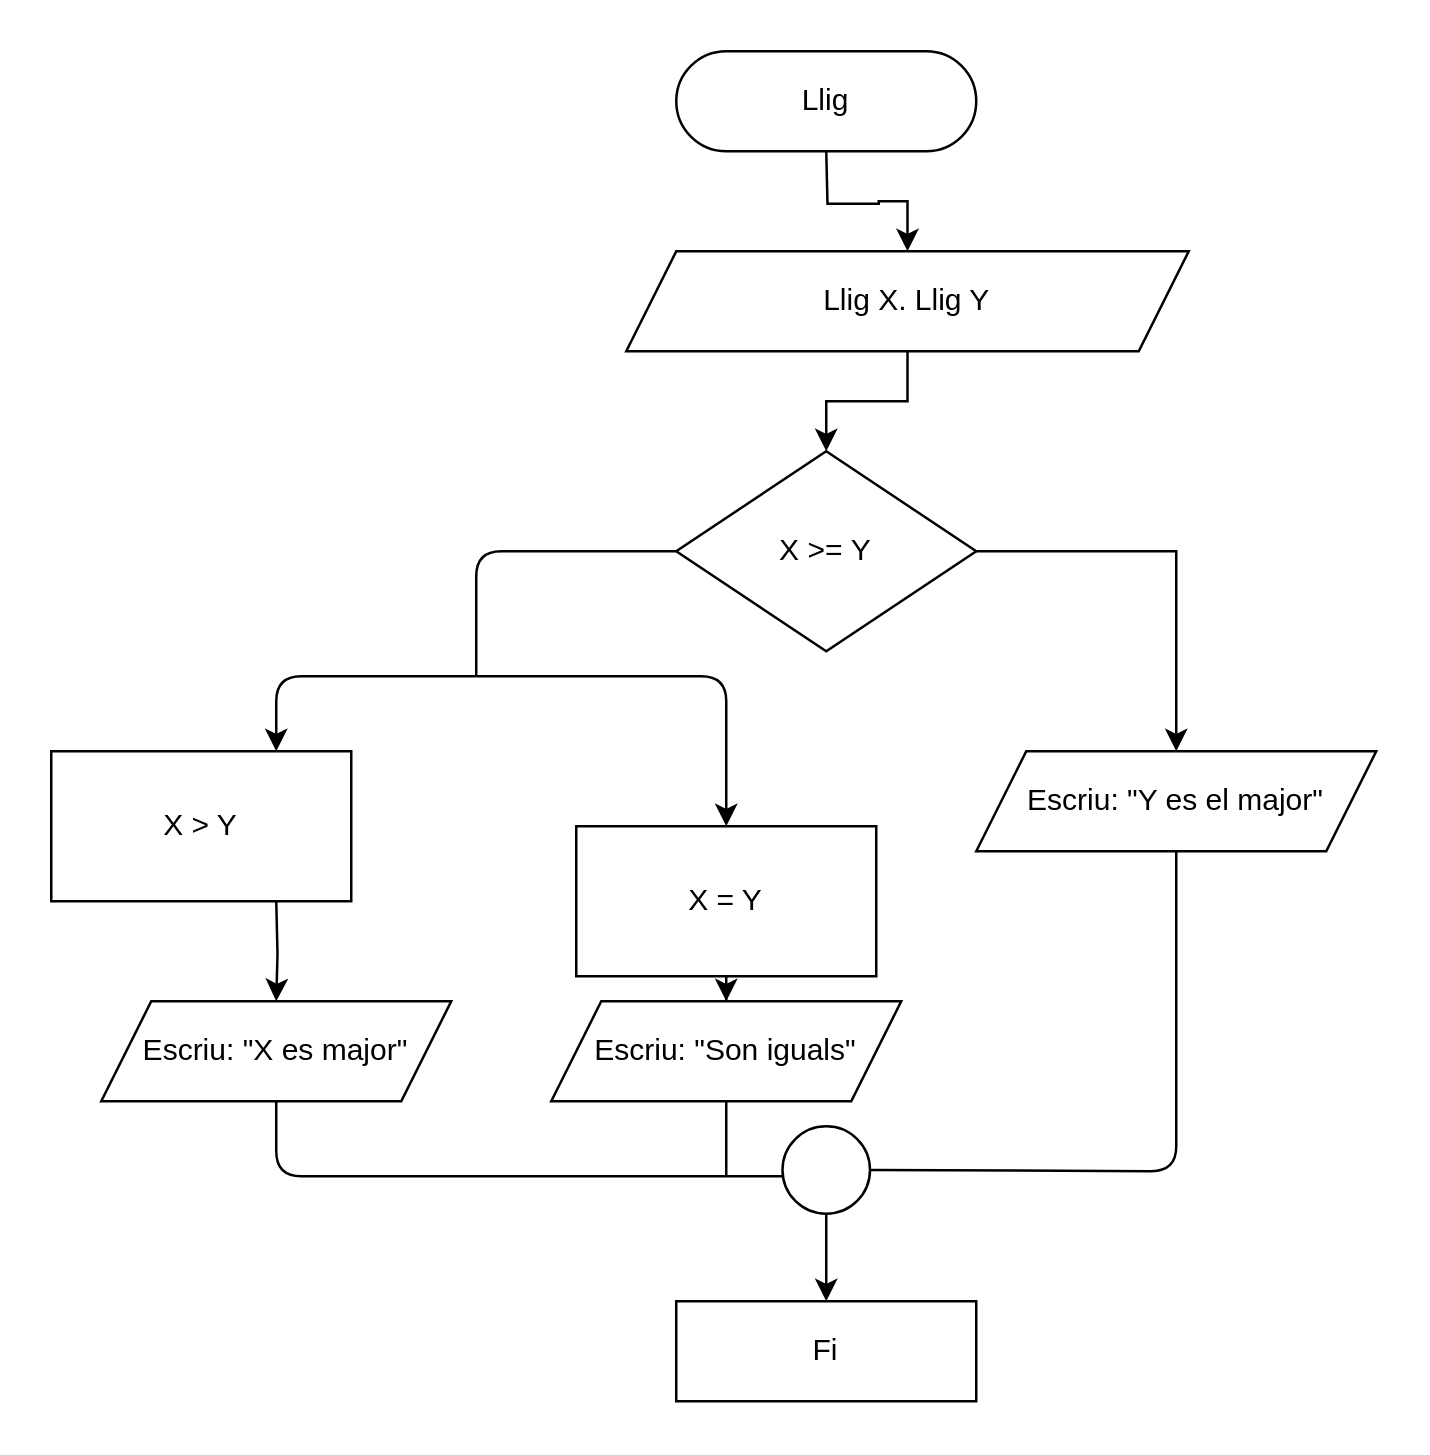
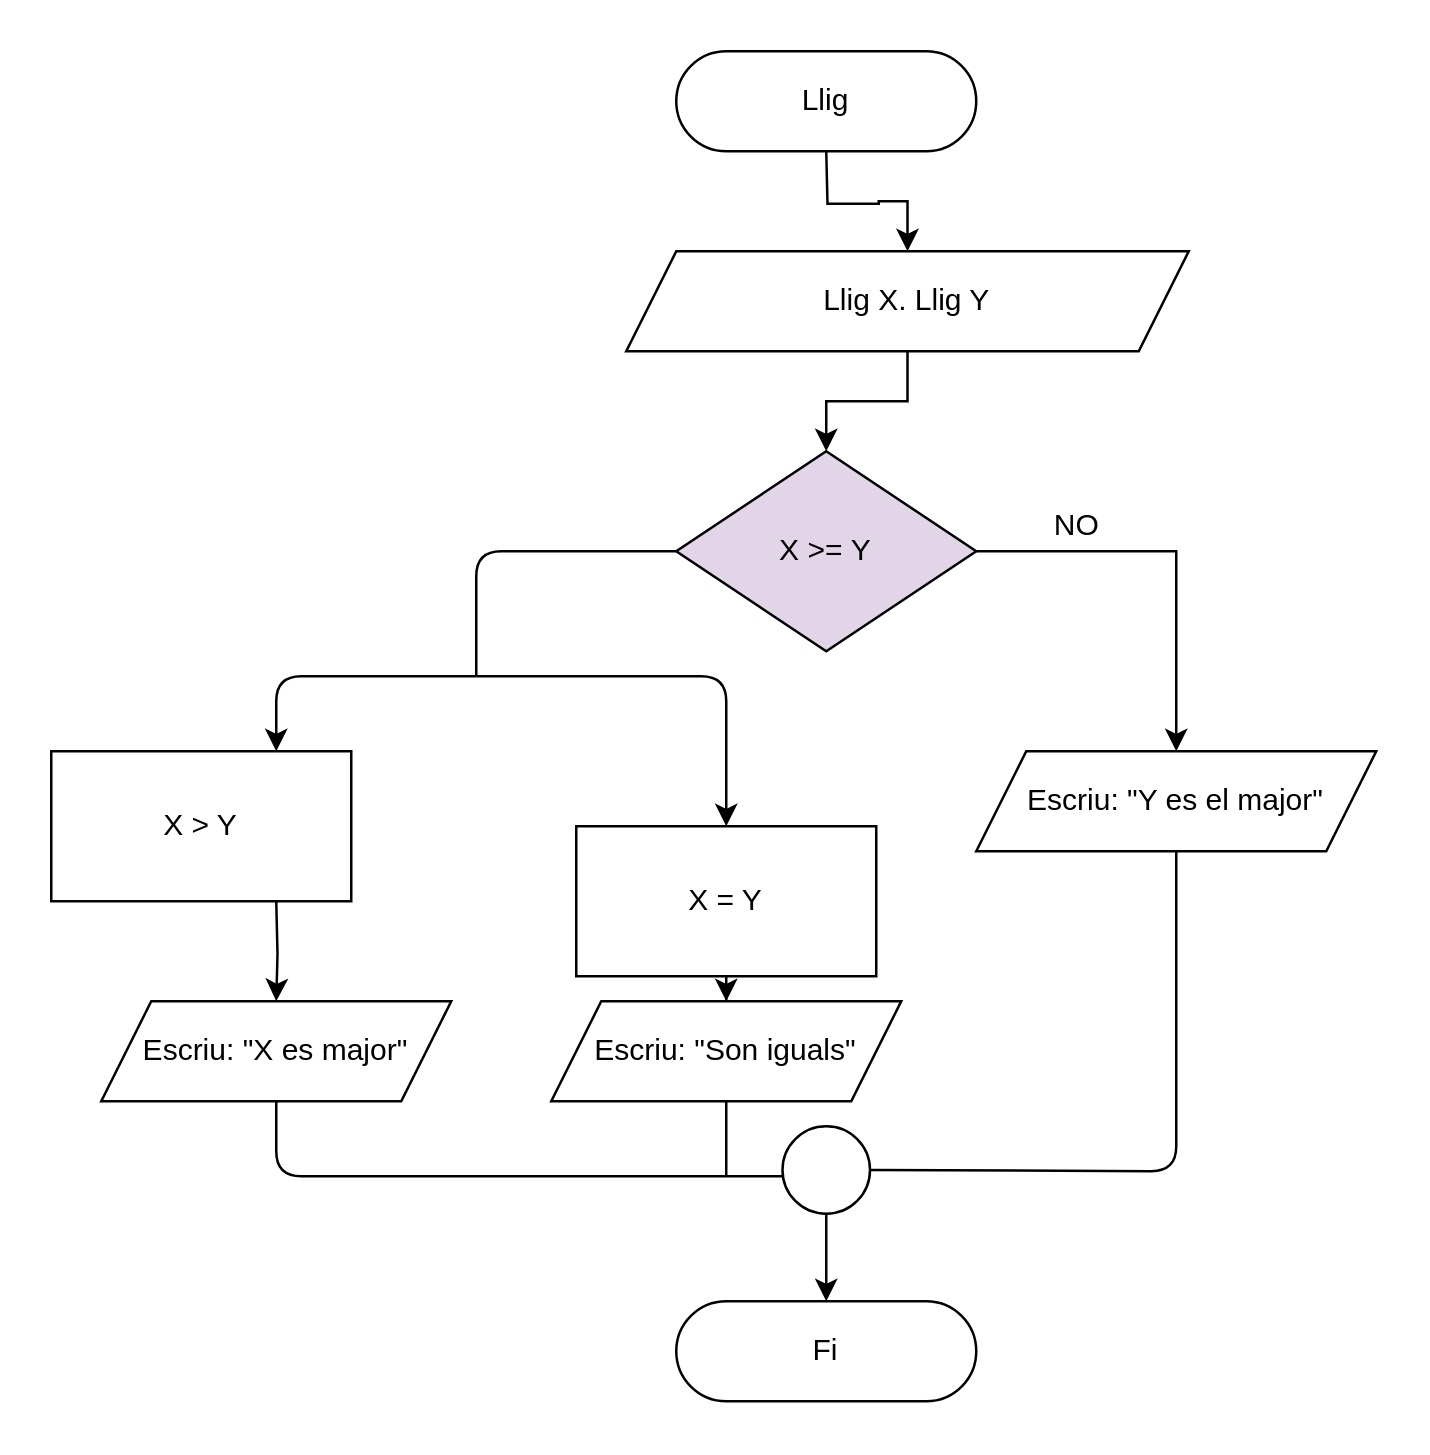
node "NO": added
node "X >= Y": fillcolor #ffffff -> #e1d5e7
node "Fi": shape rectangle -> rounded rectangle
